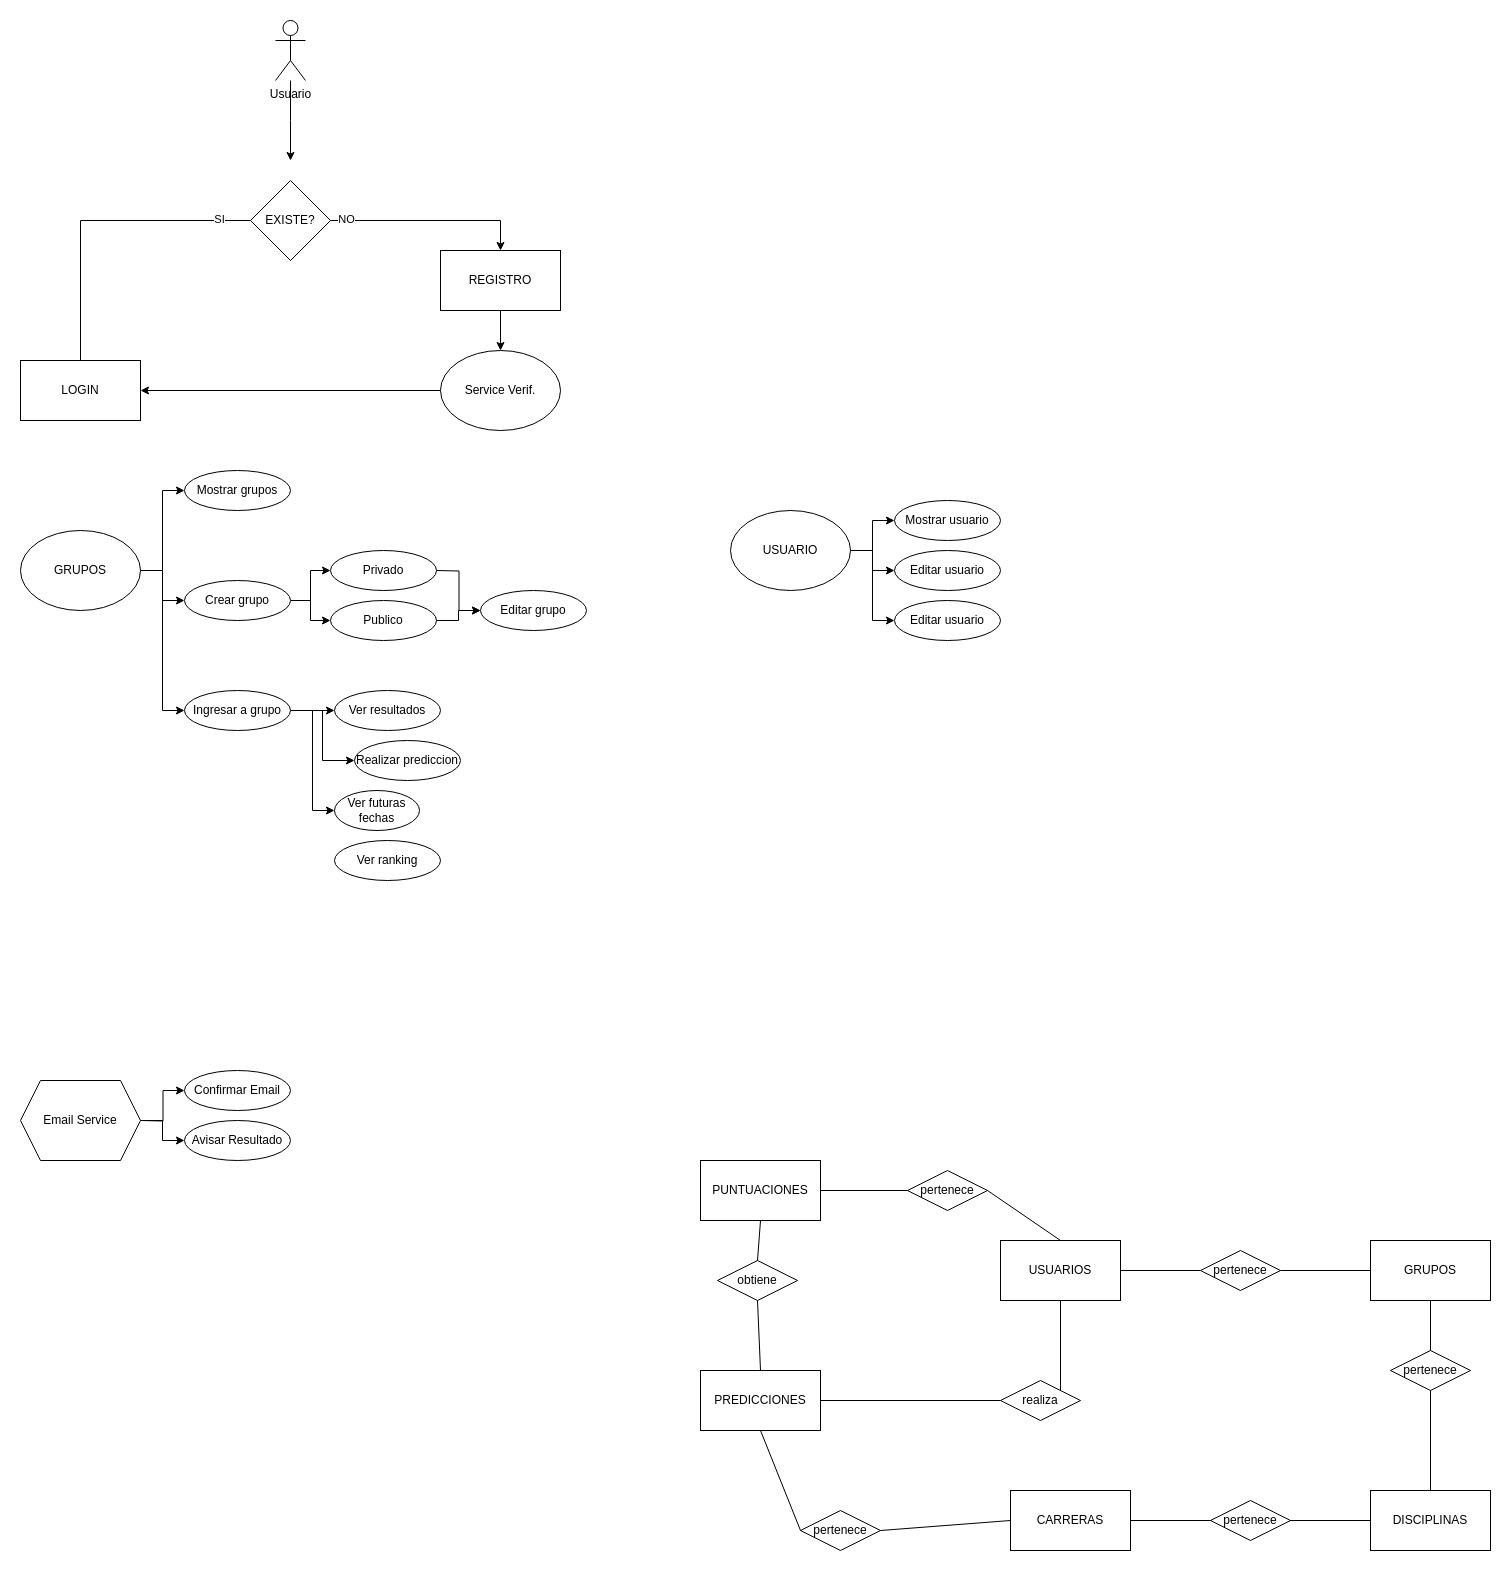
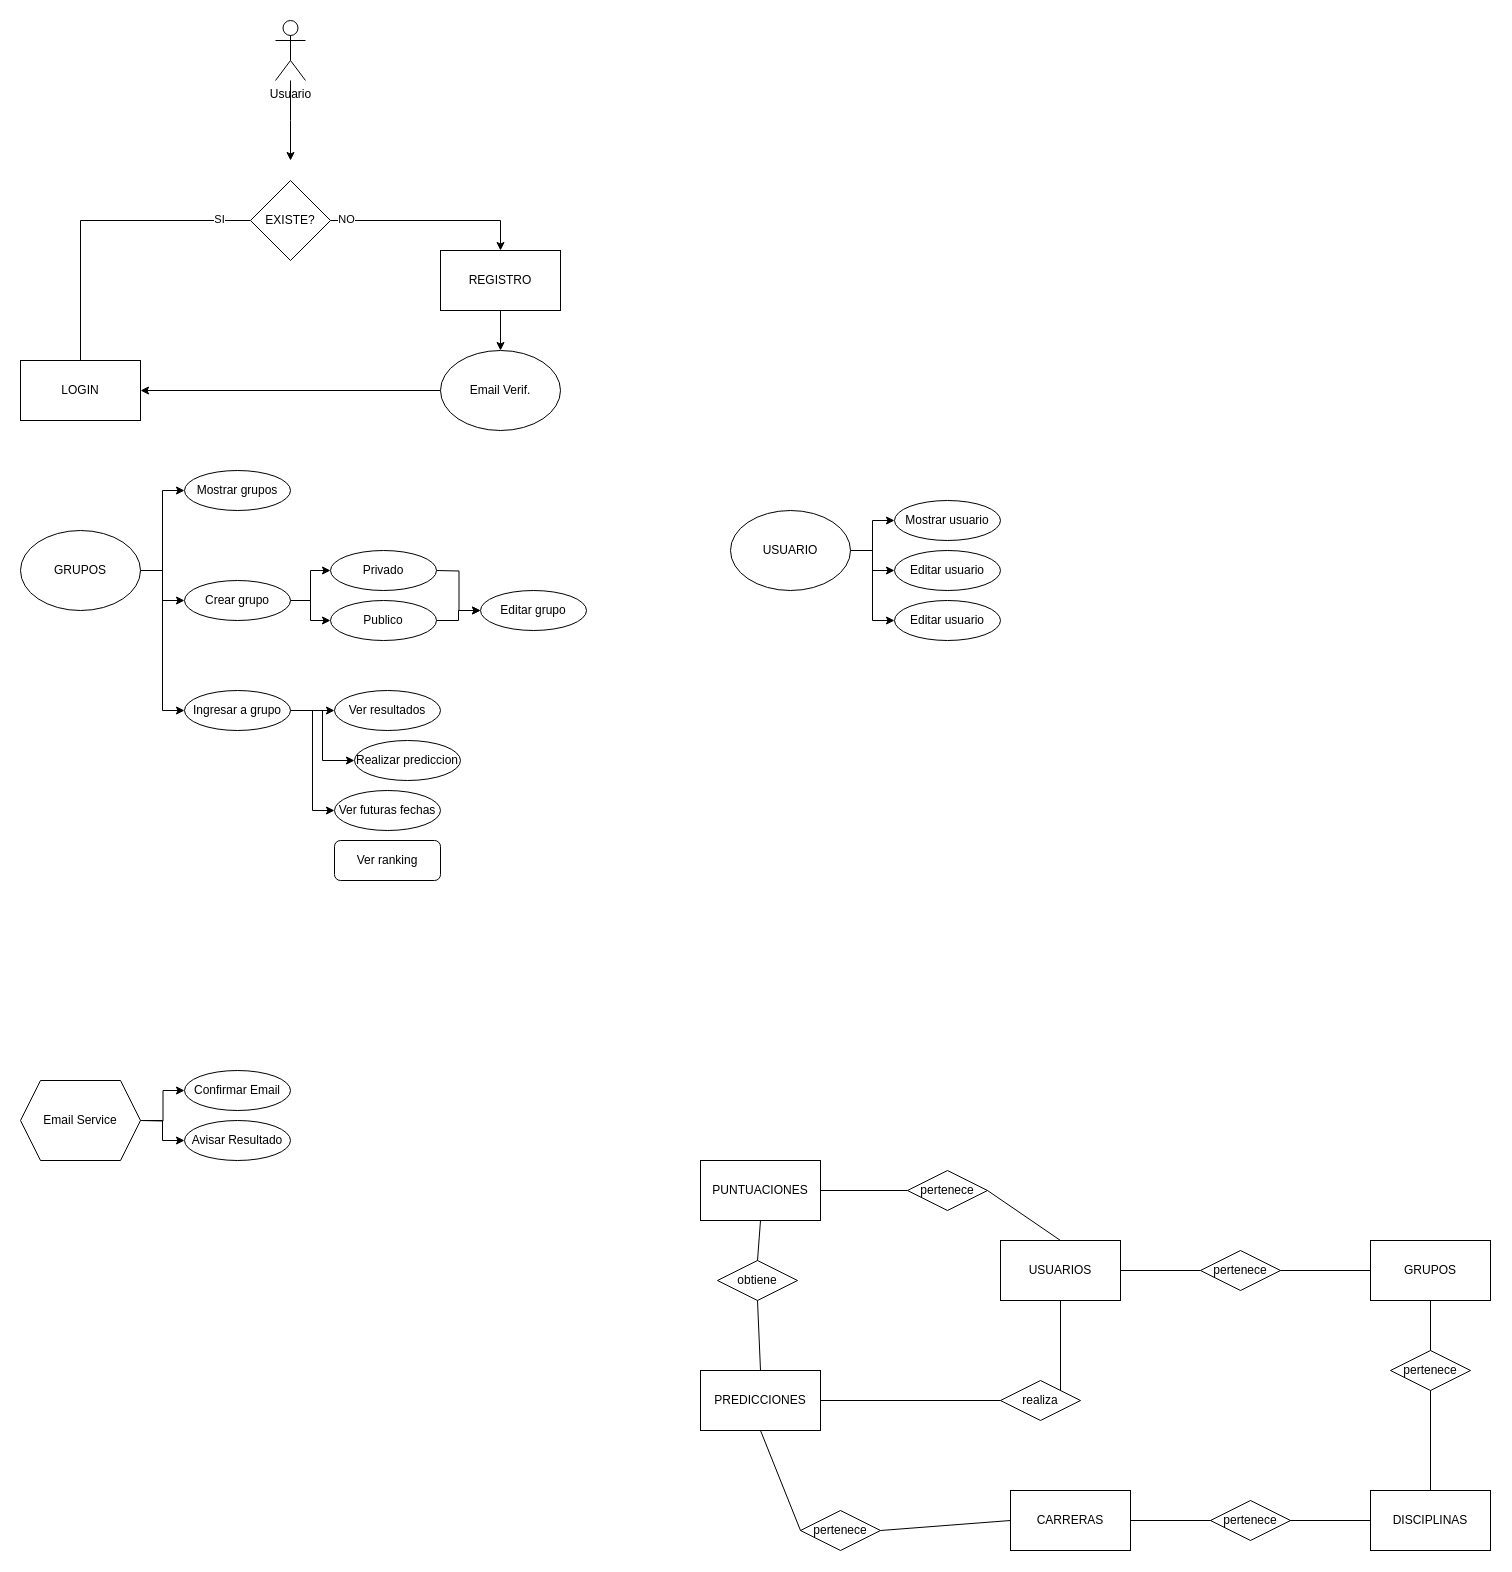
node "Service Verif.": label "Service Verif." -> "Email Verif."
node "Ver futuras fechas": size 85x40 -> 106x40
node "Ver ranking": shape ellipse -> rounded rectangle
